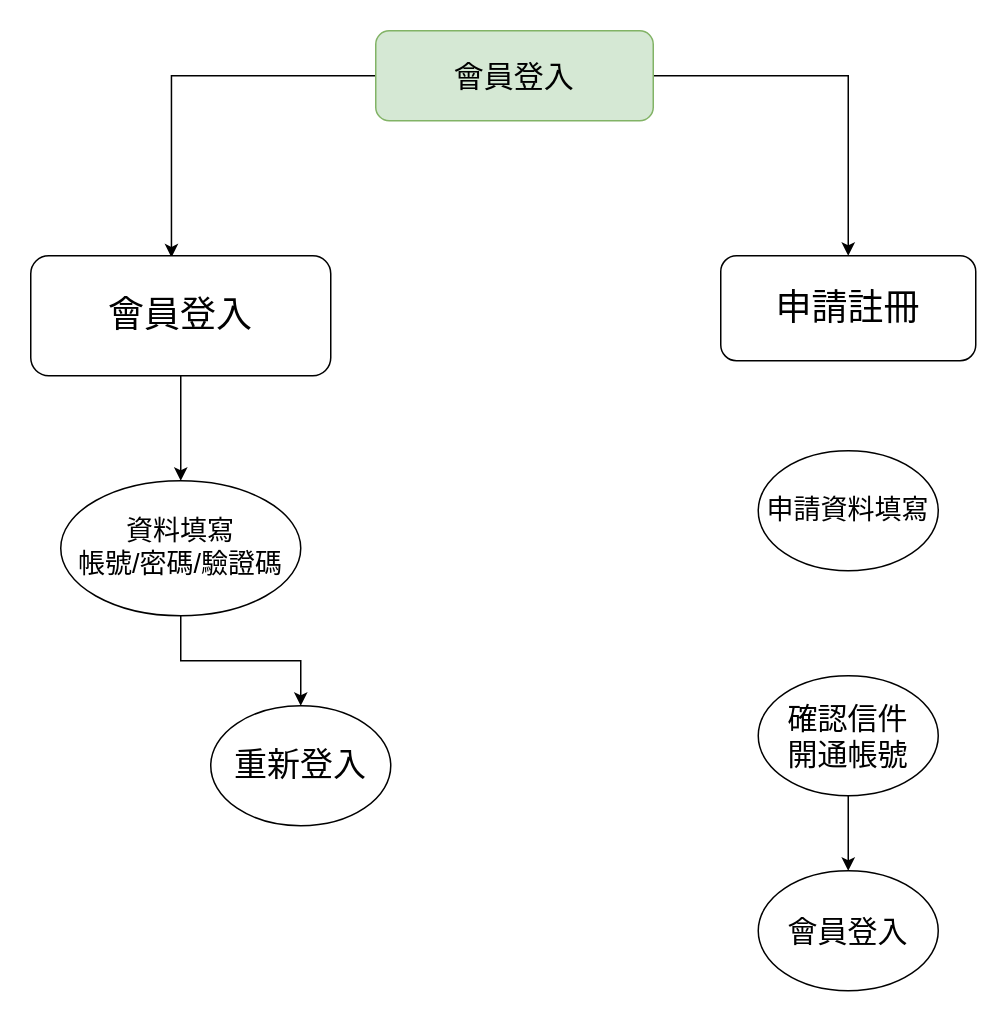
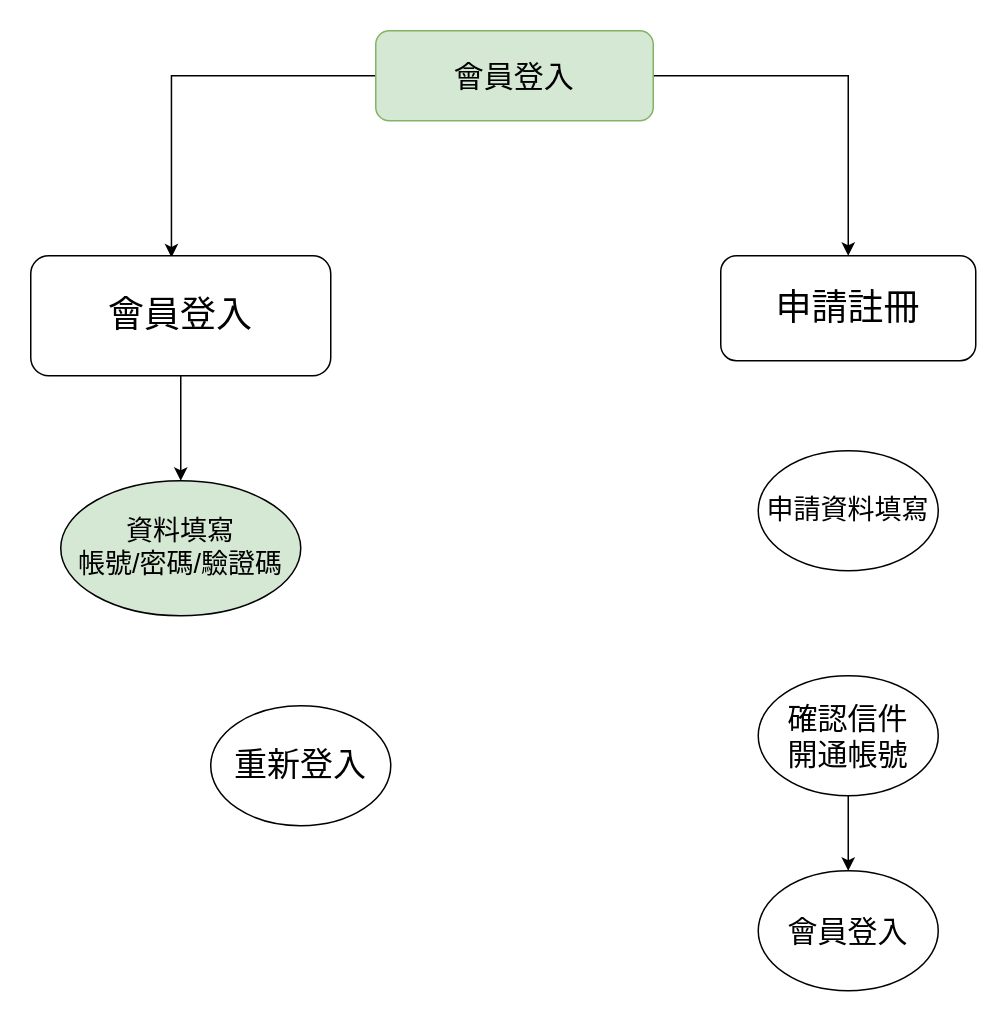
node "資料填寫 帳號/密碼/驗證碼": fillcolor #ffffff -> #d5e8d4
edge "資料填寫 帳號/密碼/驗證碼" -> "重新登入": removed
